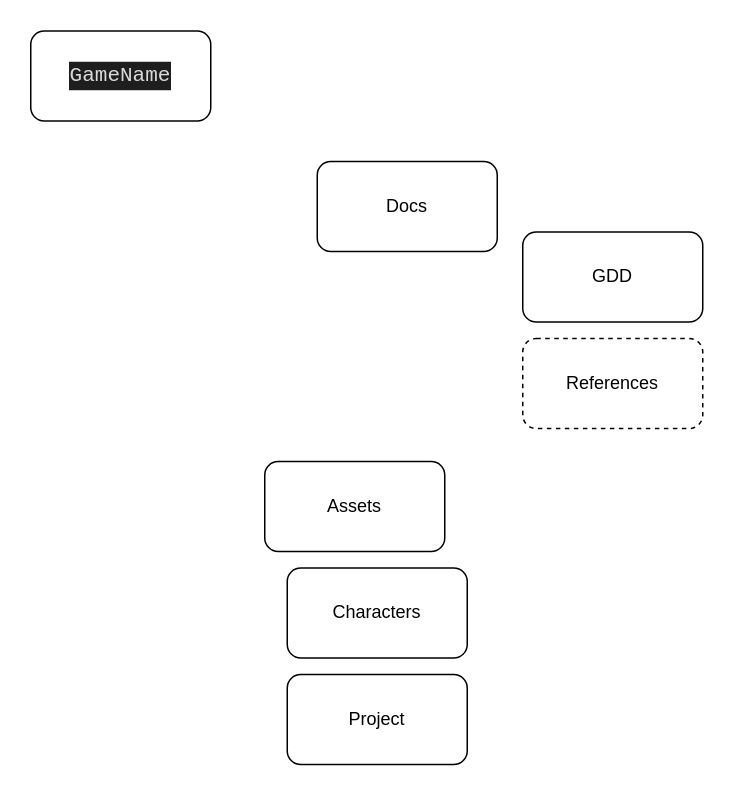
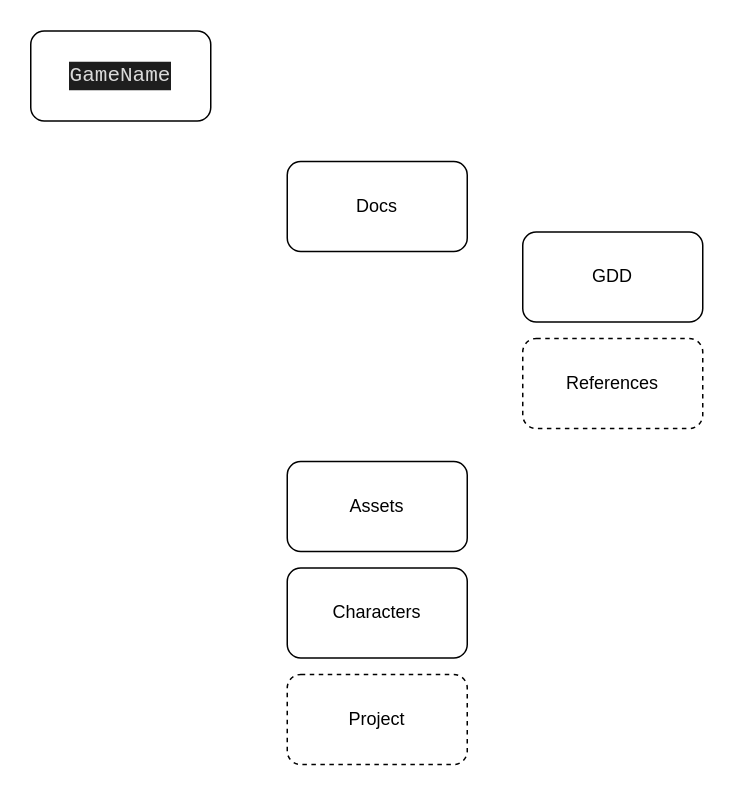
node "Docs": moved (407, 206) -> (377, 206)
node "Assets": moved (355, 506) -> (377, 506)
node "Project": style solid -> dashed
